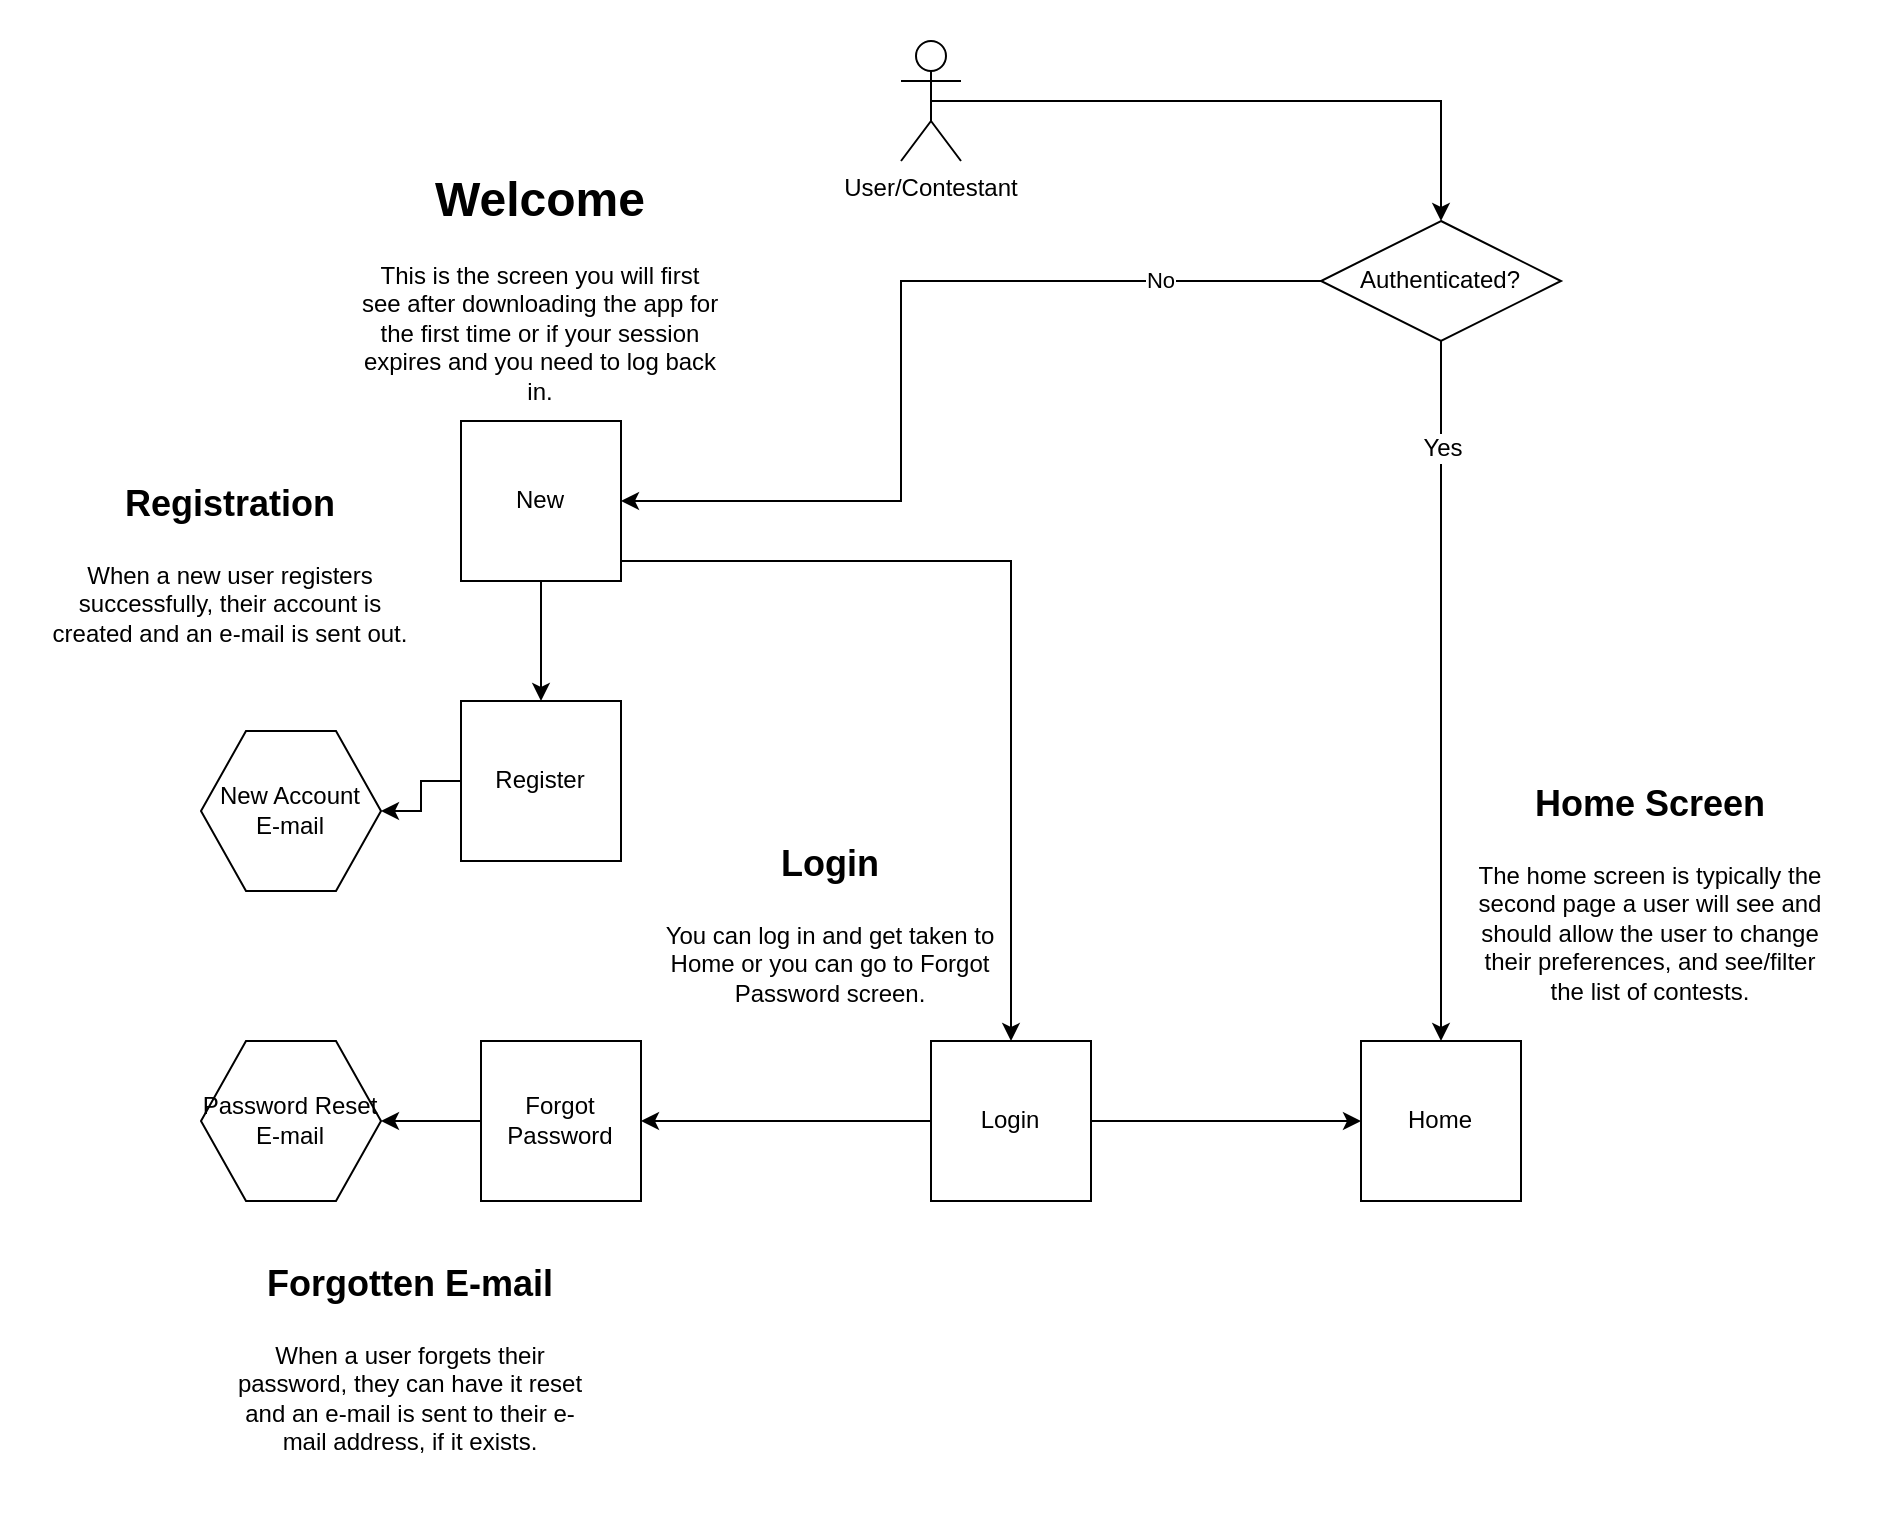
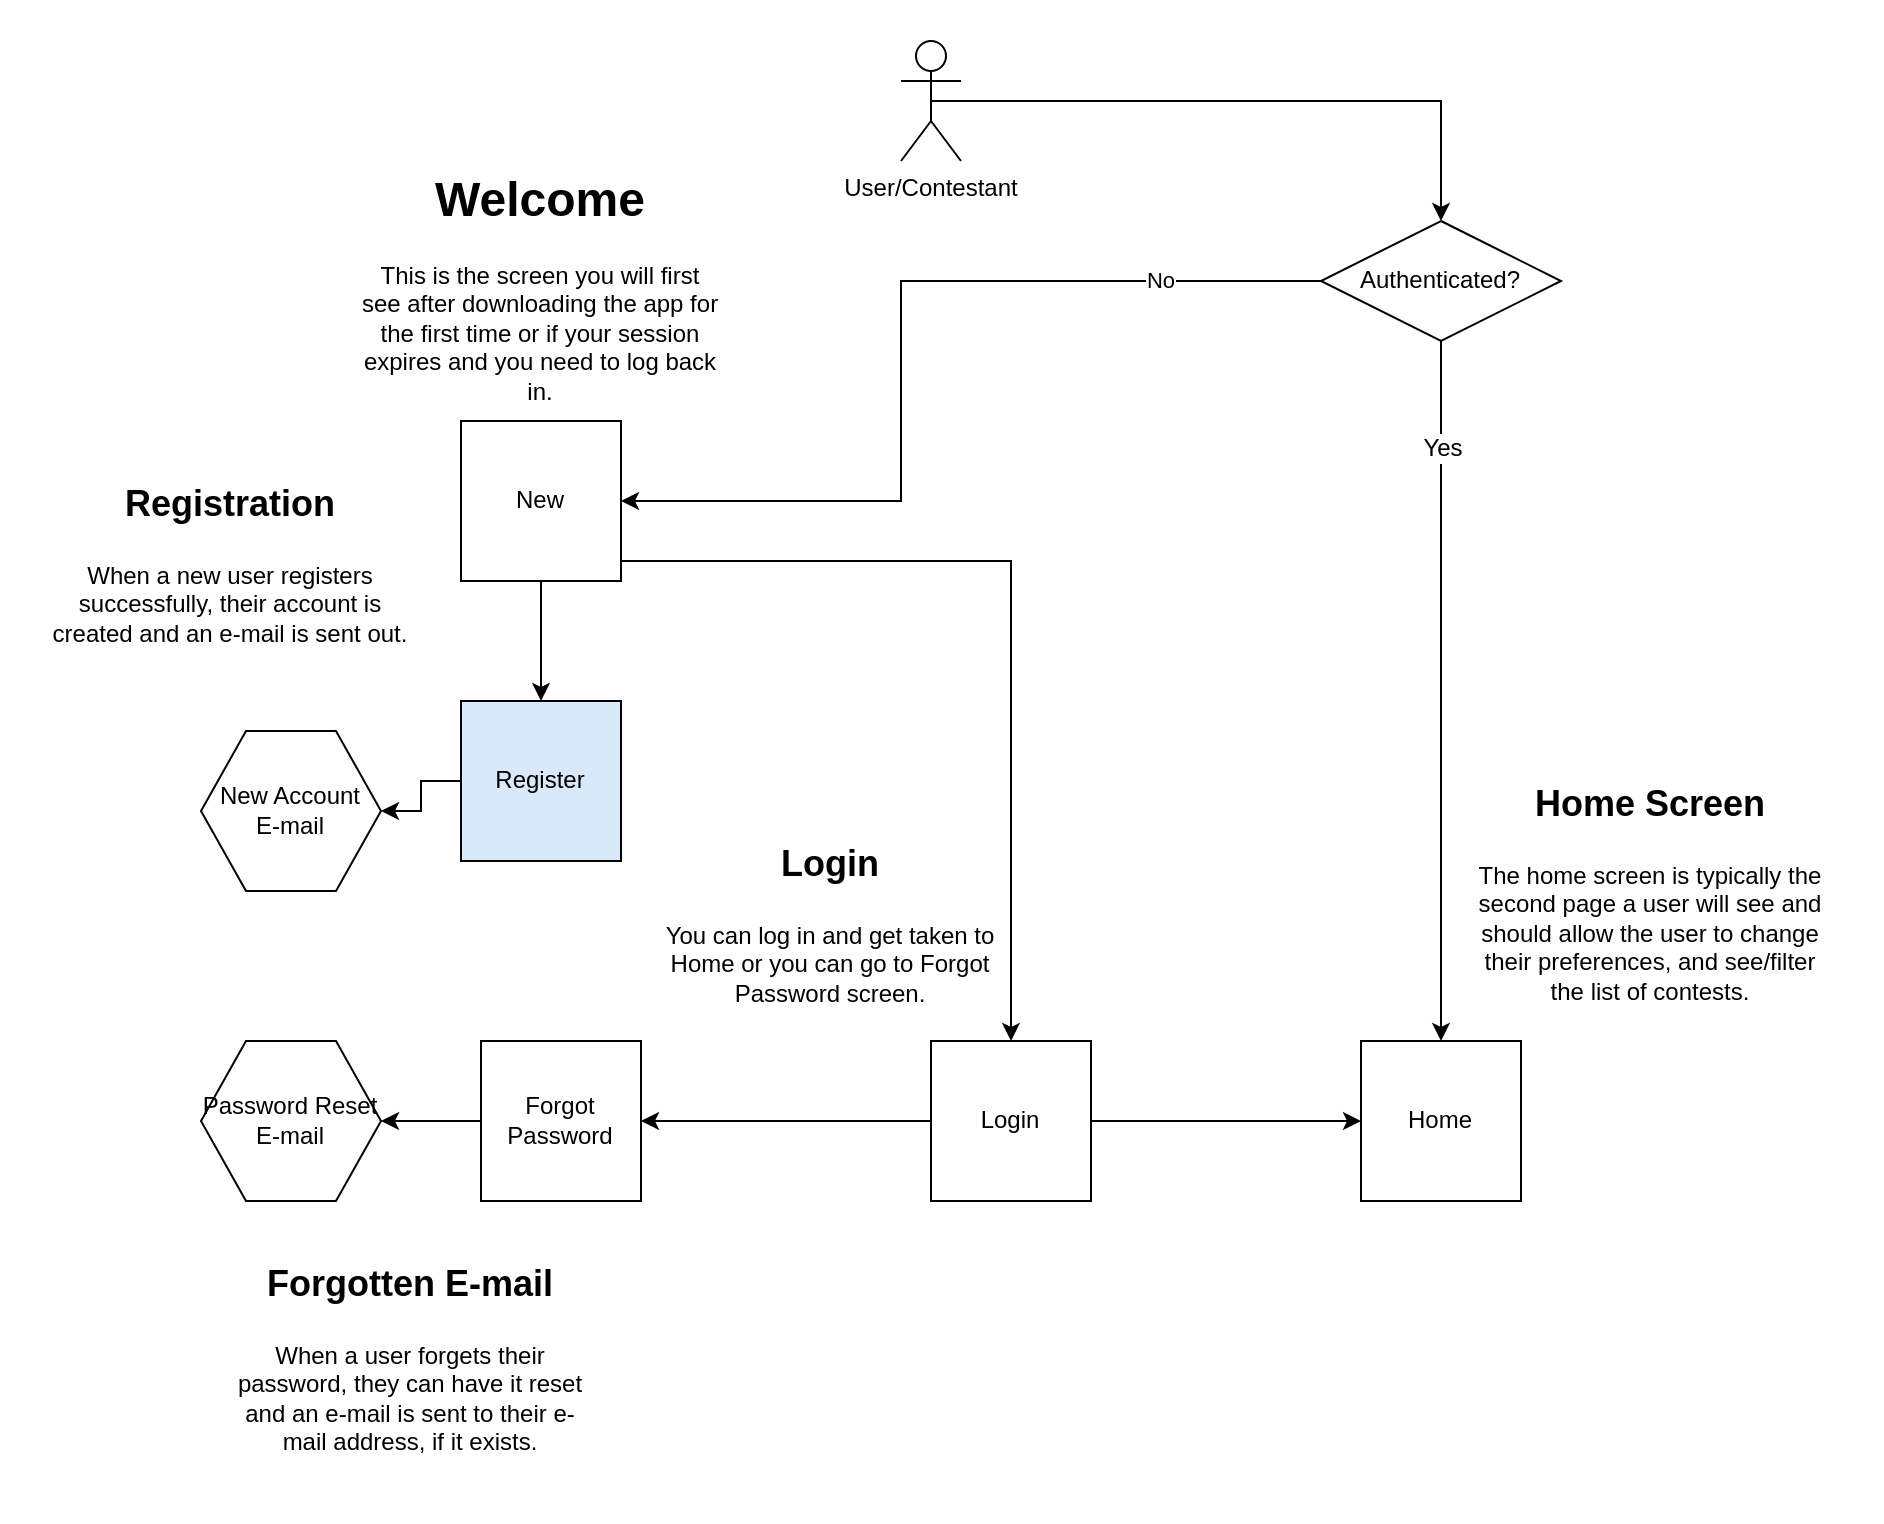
node "Register": fillcolor #ffffff -> #dae8fc
